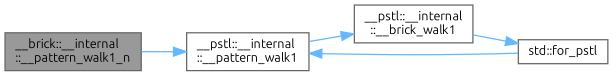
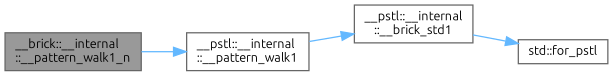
node "__pstl::__internal ::__brick_walk1": label "__pstl::__internal ::__brick_walk1" -> "__pstl::__internal ::__brick_std1"
edge "std::for_pstl" -> "__pstl::__internal ::__pattern_walk1": removed
